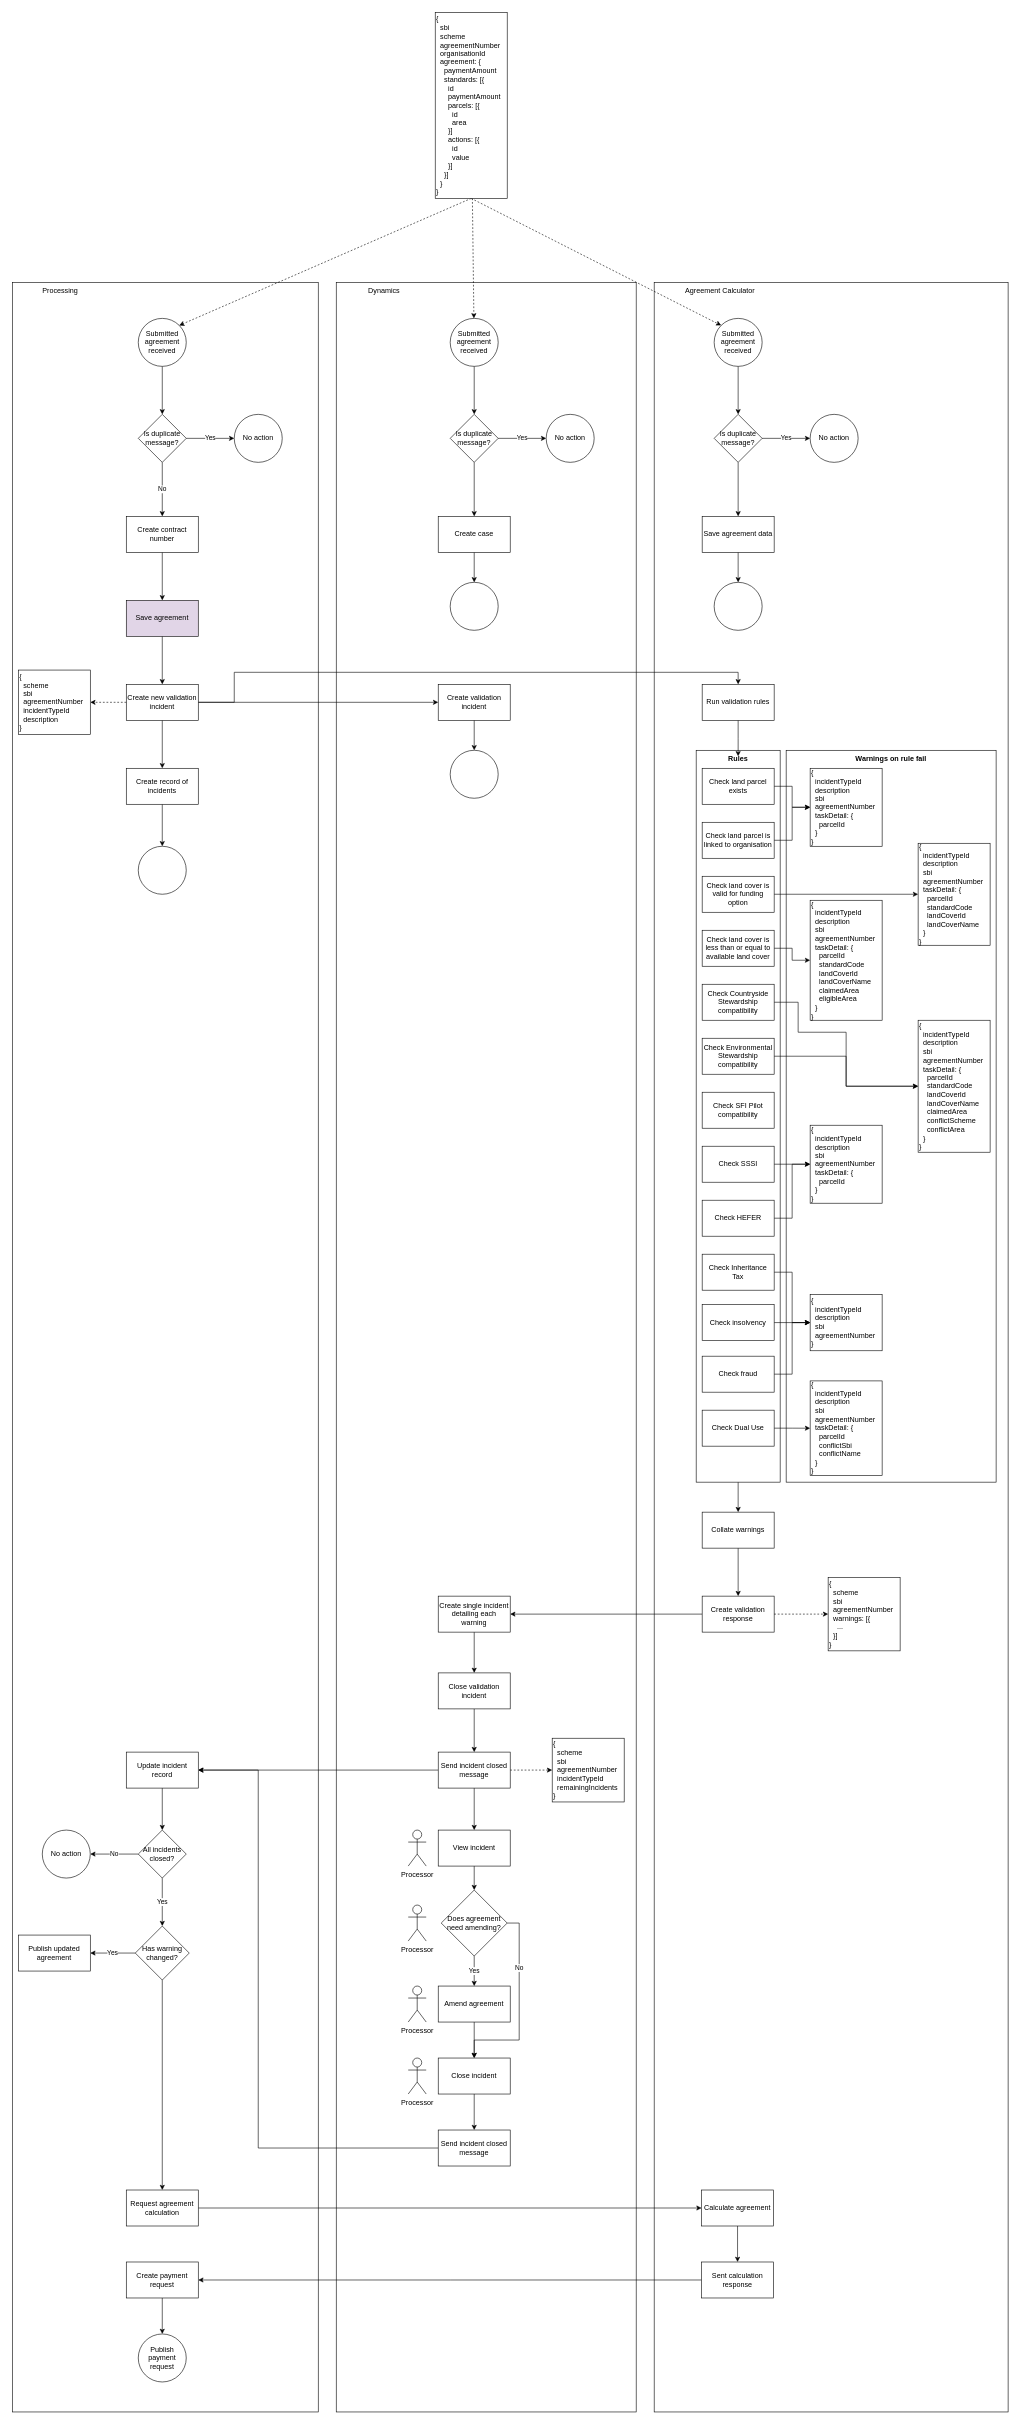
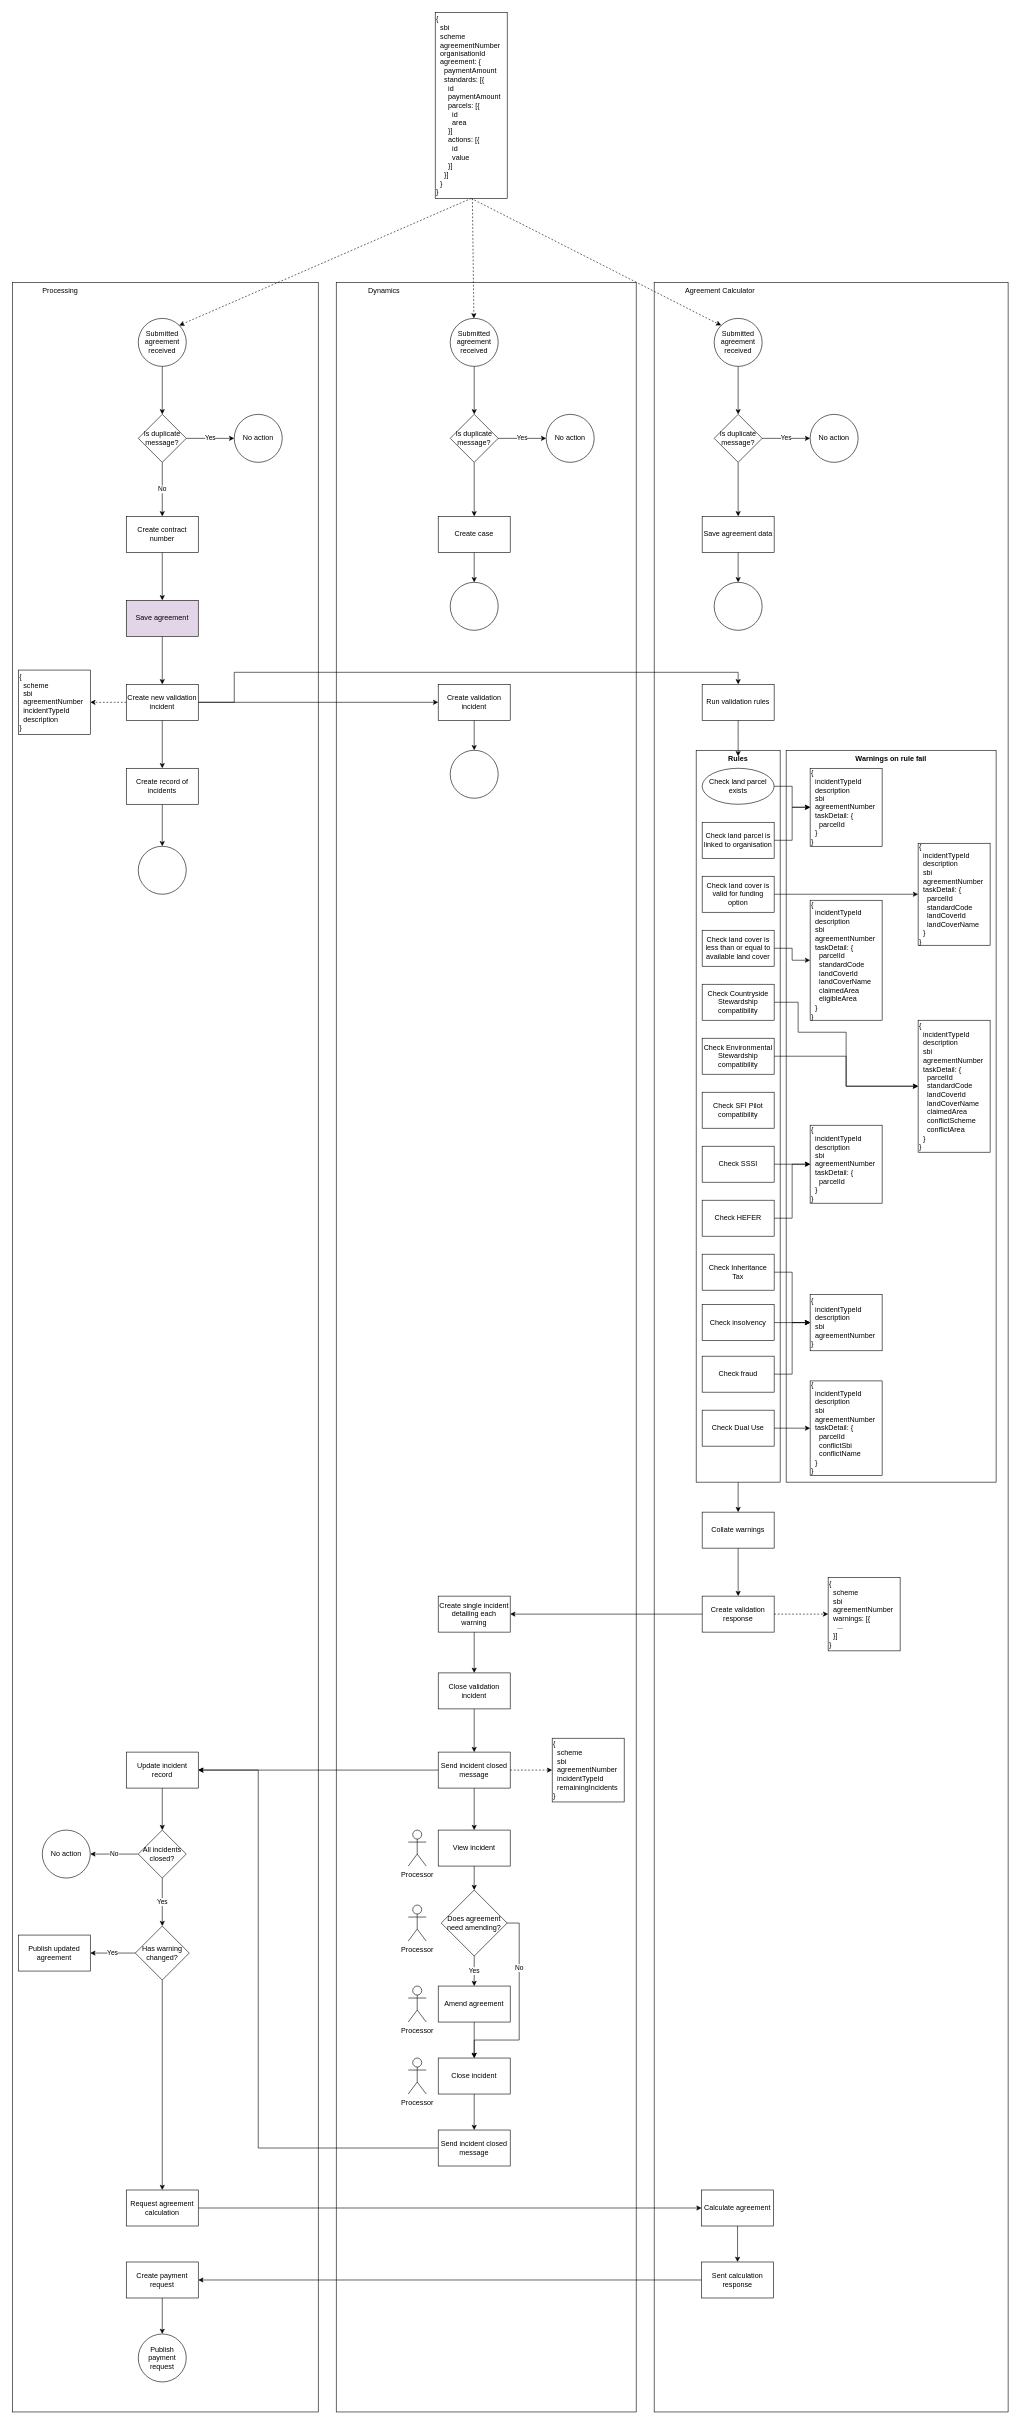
node "Check land parcel exists": shape rectangle -> ellipse
